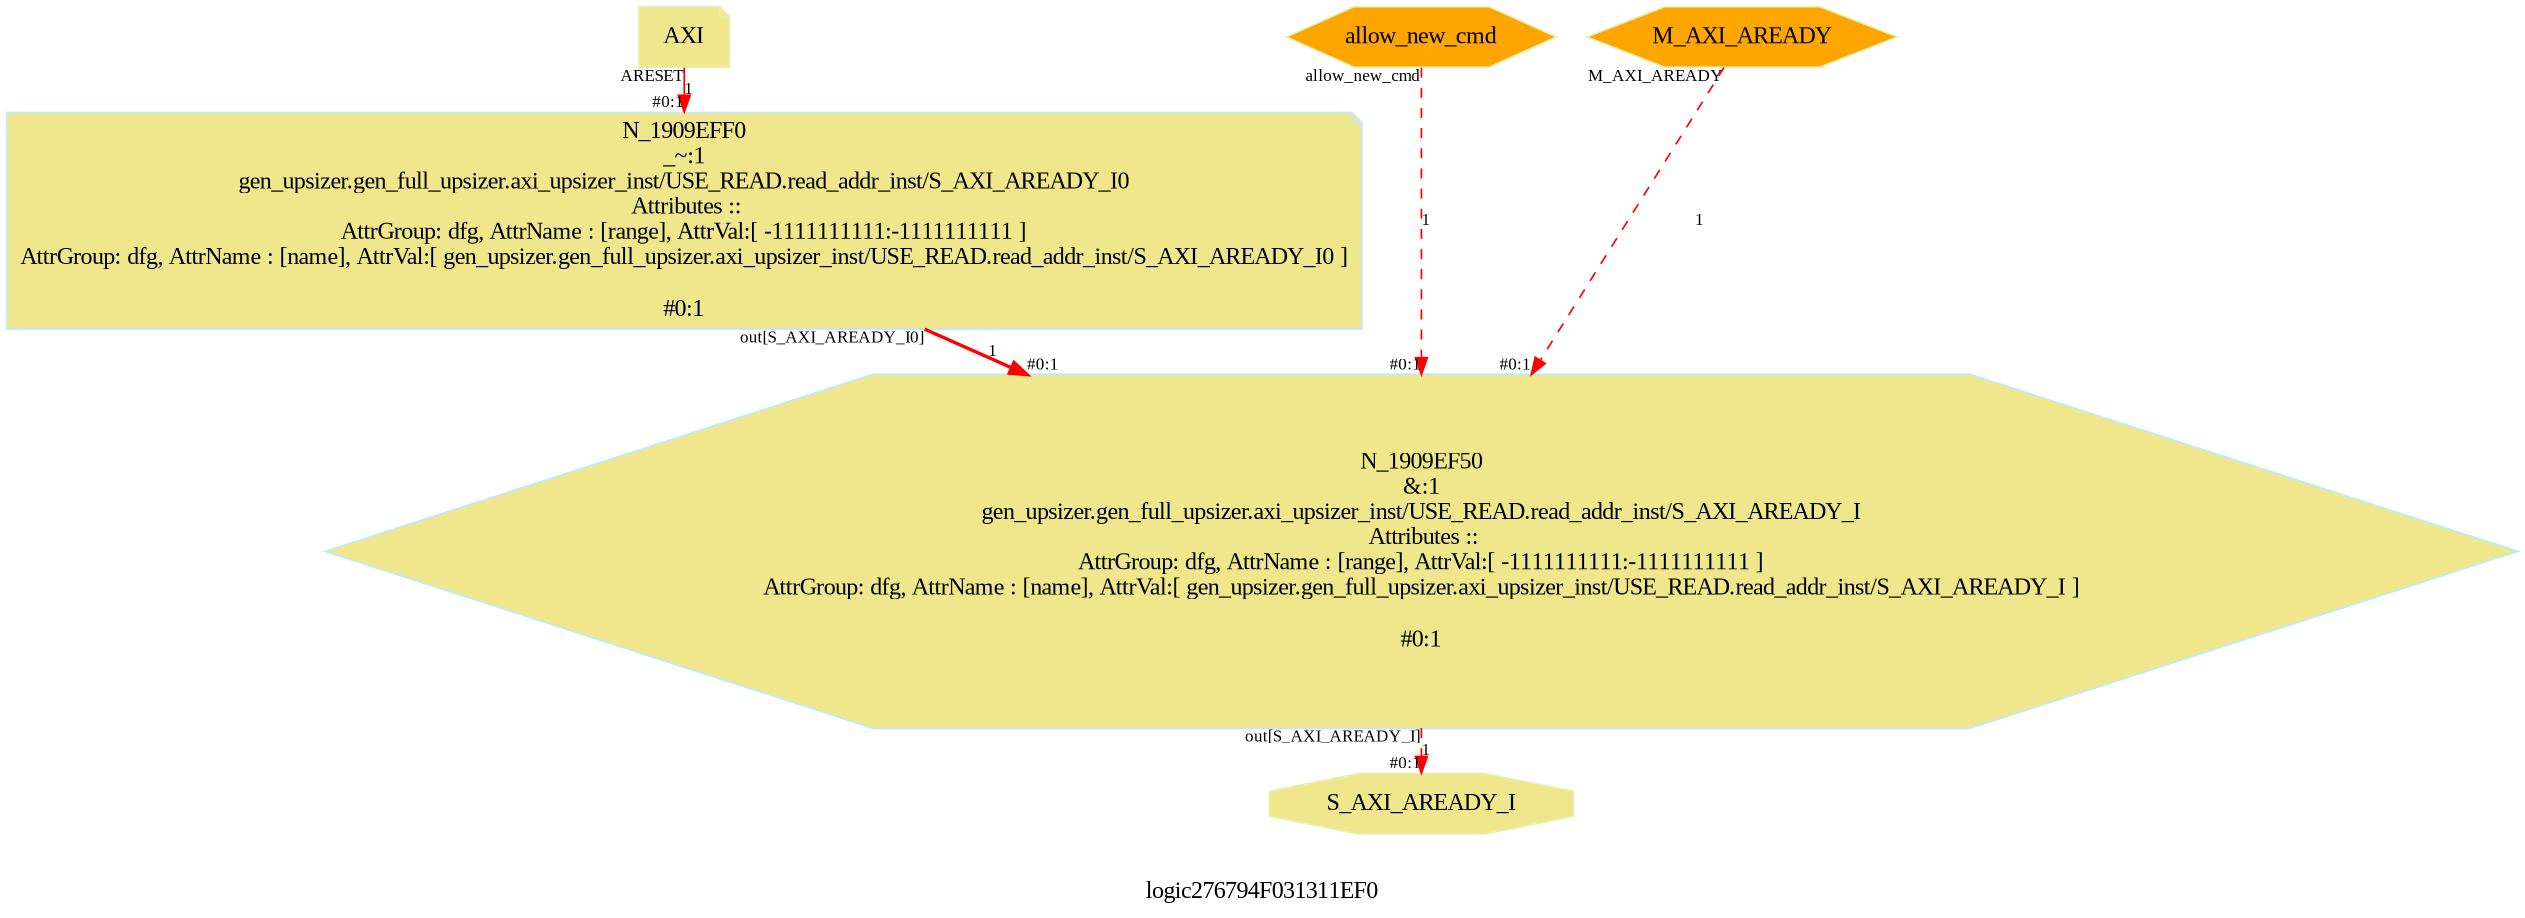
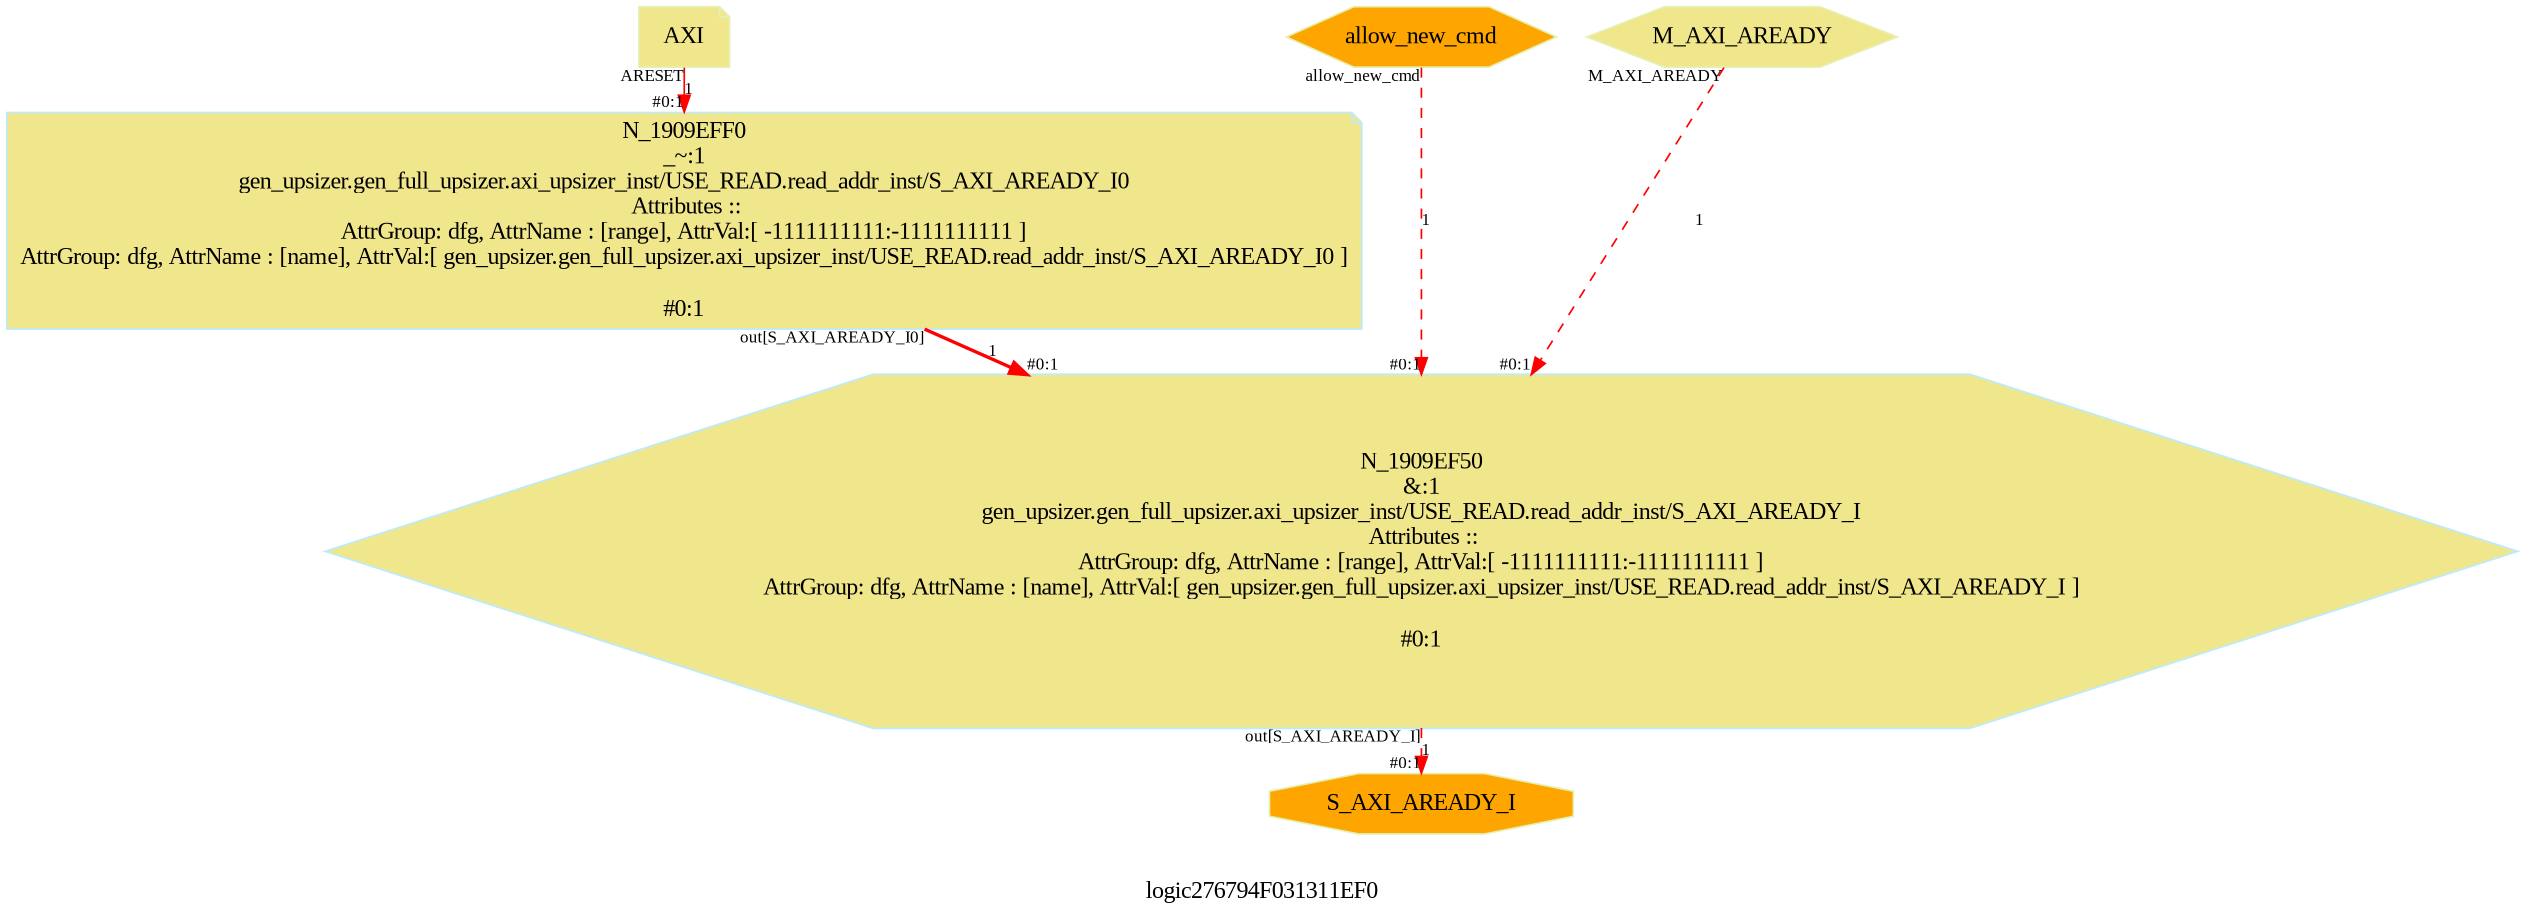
node "M_AXI_AREADY": fillcolor orange -> khaki
node "S_AXI_AREADY_I": fillcolor khaki -> orange
